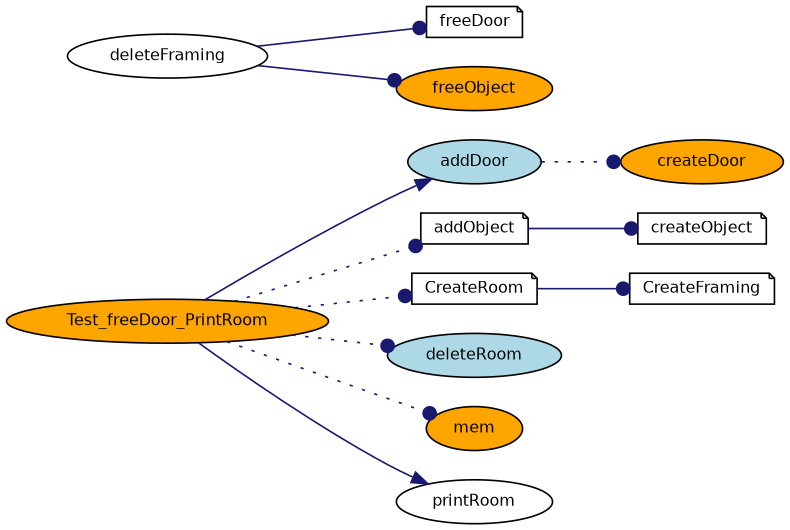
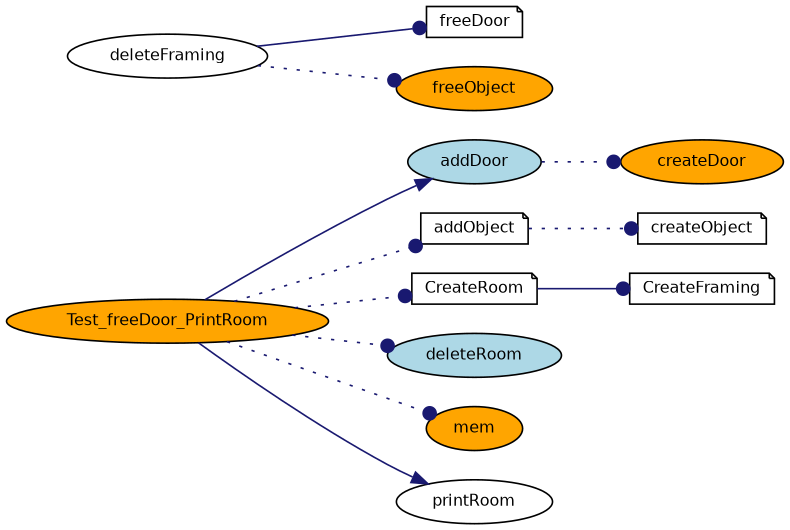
edge "deleteFraming" -> "freeObject": style solid -> dotted
edge "addObject" -> "createObject": style solid -> dotted
